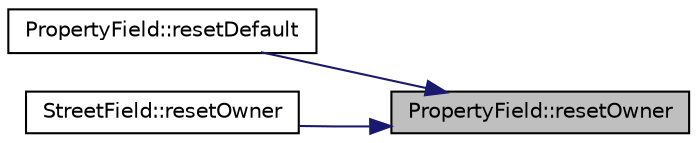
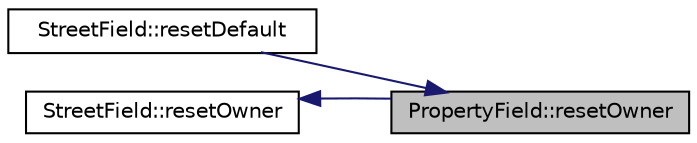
node "PropertyField::resetDefault": label "PropertyField::resetDefault" -> "StreetField::resetDefault"
edge "StreetField::resetOwner" -> "PropertyField::resetOwner": reversed
